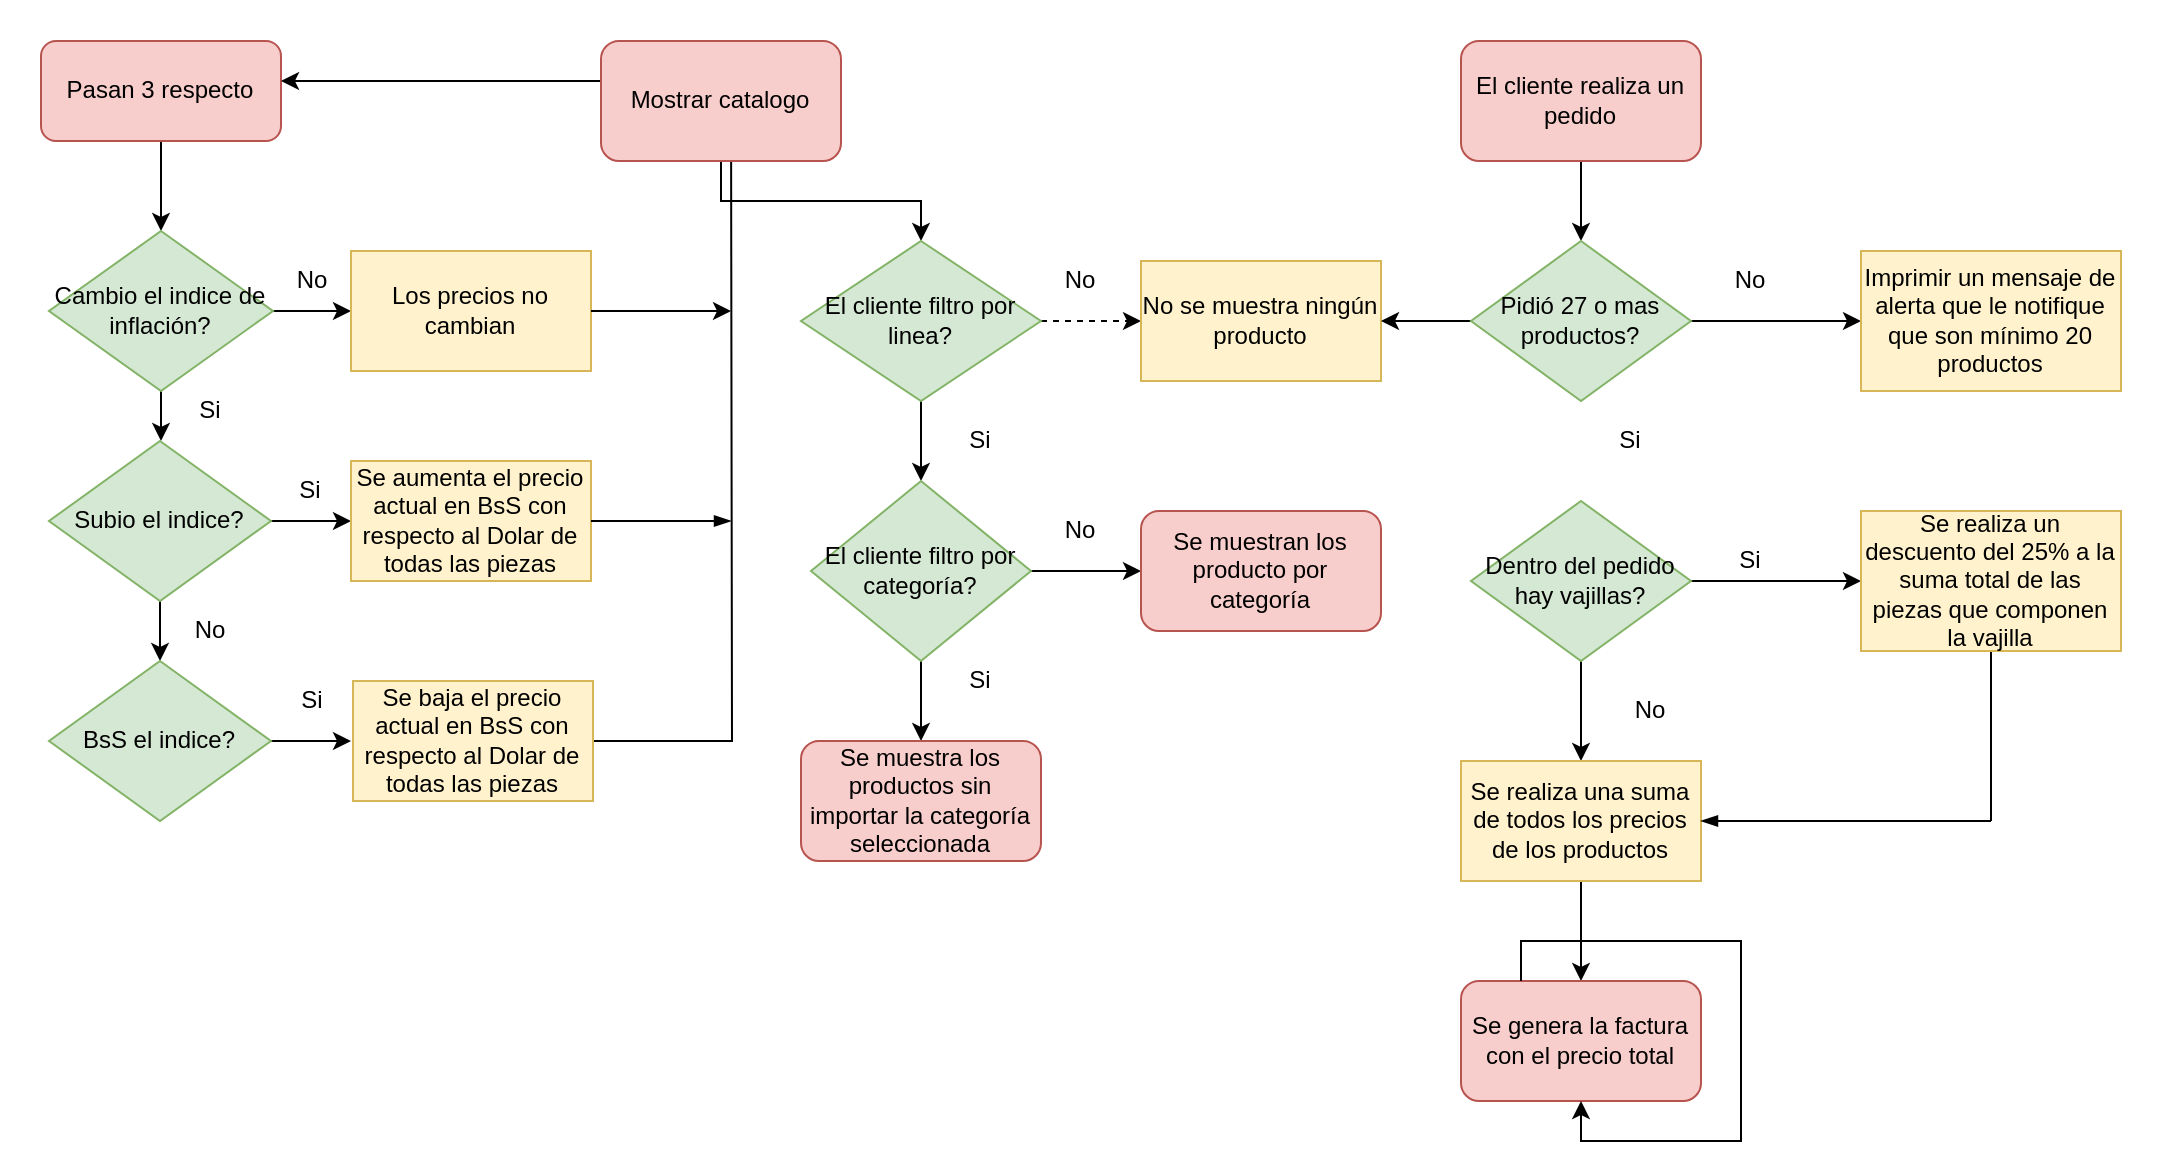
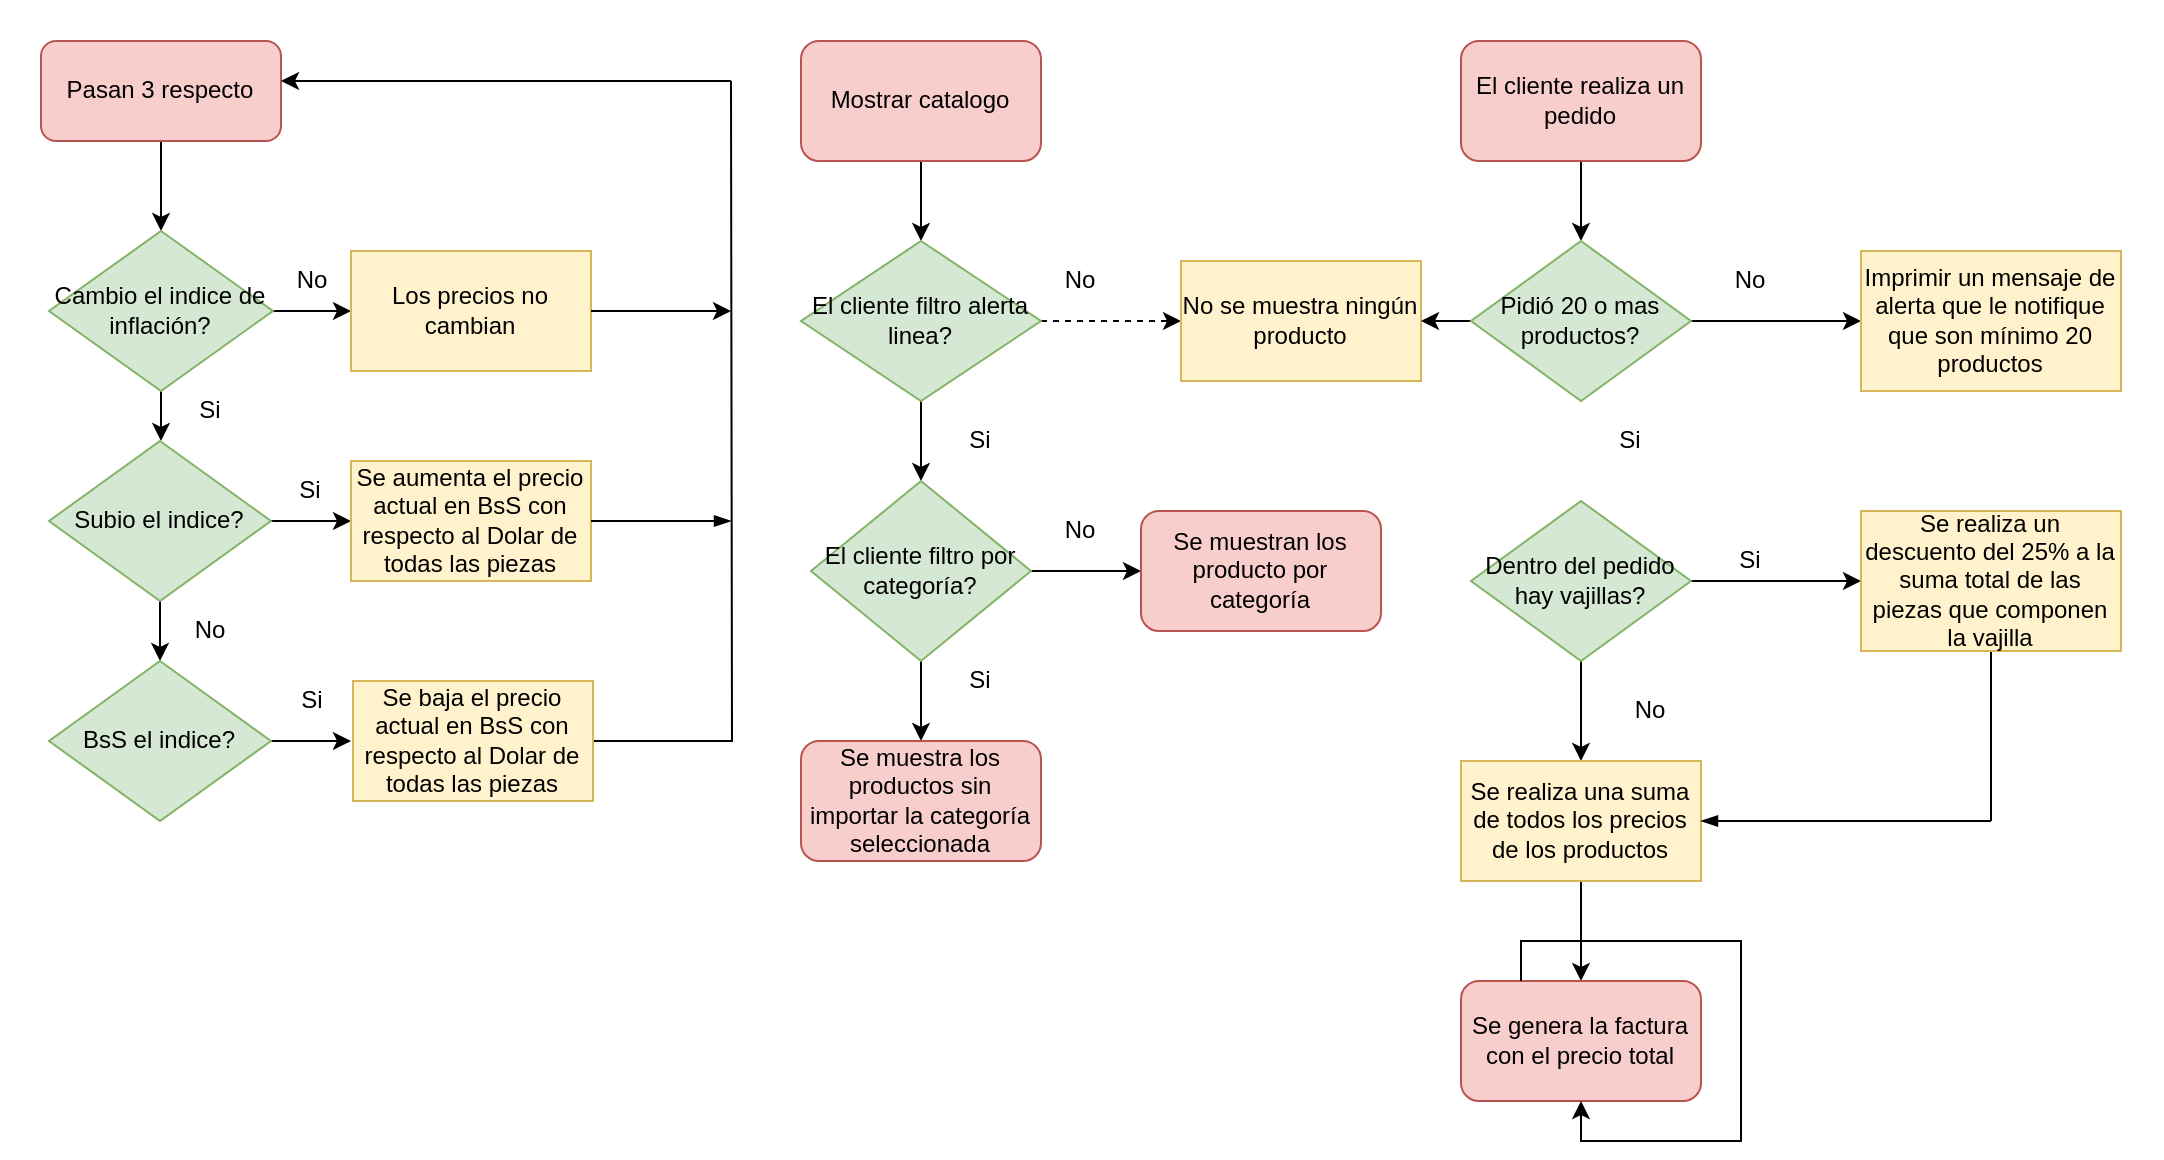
node "Mostrar catalogo": moved (721, 101) -> (921, 101)
node "El cliente filtro por linea?": label "El cliente filtro por linea?" -> "El cliente filtro alerta linea?"
node "No se muestra ningún producto": moved (1261, 321) -> (1301, 321)
node "Pidió 27 o mas productos?": label "Pidió 27 o mas productos?" -> "Pidió 20 o mas productos?"
